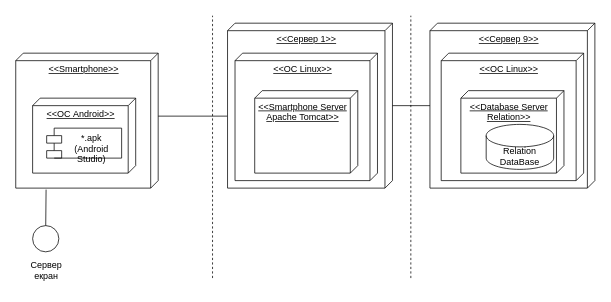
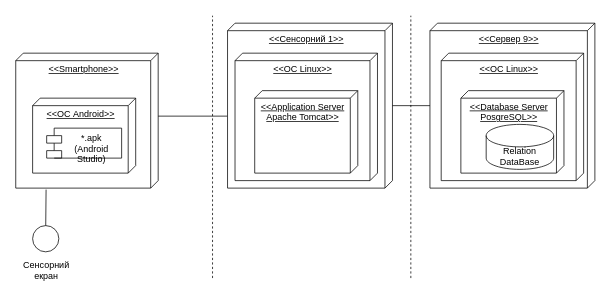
node "<<Сервер 1>>": label "<<Сервер 1>>" -> "<<Сенсорний 1>>"
node "<<Smartphone Server Apache Tomcat>>": label "<<Smartphone Server Apache Tomcat>>" -> "<<Application Server Apache Tomcat>>"
node "<<Database Server Relation>>": label "<<Database Server Relation>>" -> "<<Database Server PosgreSQL>>"
node "Сервер екран": label "Сервер екран" -> "Сенсорний екран"
